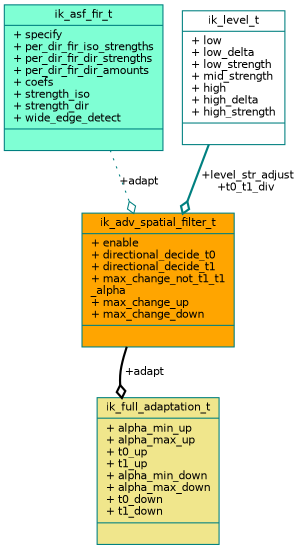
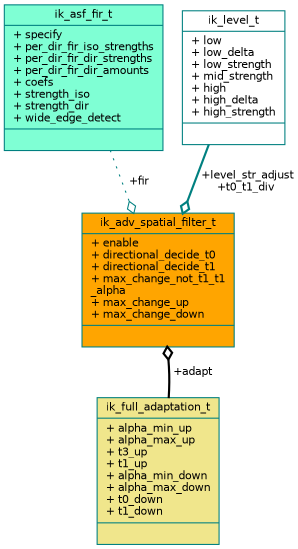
edge "ik_asf_fir_t" -> "ik_adv_spatial_filter_t": label " +adapt" -> " +fir"
edge "ik_adv_spatial_filter_t" -> "ik_full_adaptation_t": reversed
node "ik_full_adaptation_t": text "+ t0_up" -> "+ t3_up"
